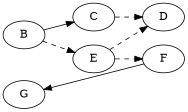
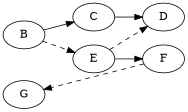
edge "C" -> "D": style dashed -> solid
edge "E" -> "F": style dashed -> solid
edge "F" -> "G": style solid -> dashed
